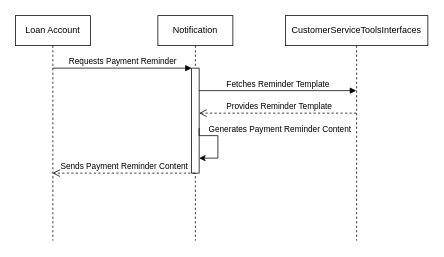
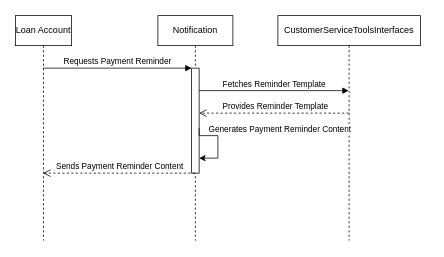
node "Loan Account": size 75x225 -> 56x225
node "CustomerServiceToolsInterfaces": moved (357, 128) -> (349, 128)
